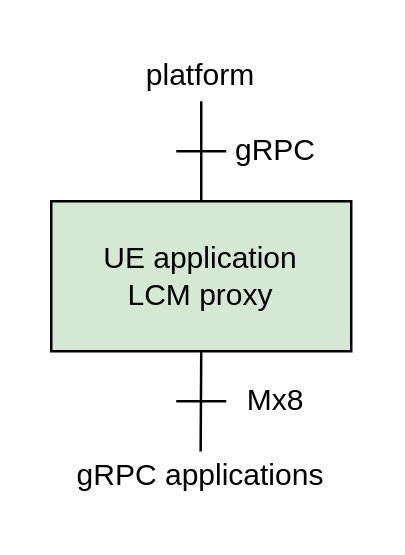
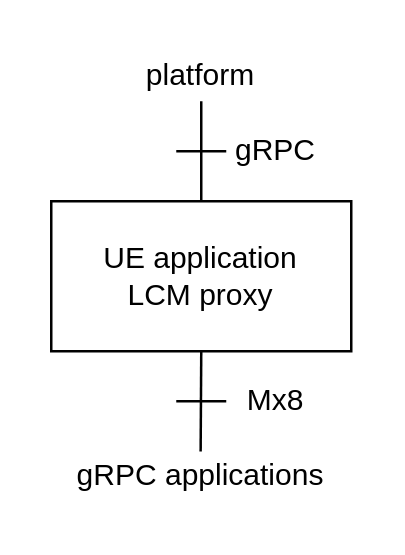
node "UE application LCM proxy": fillcolor #d5e8d4 -> #ffffff
